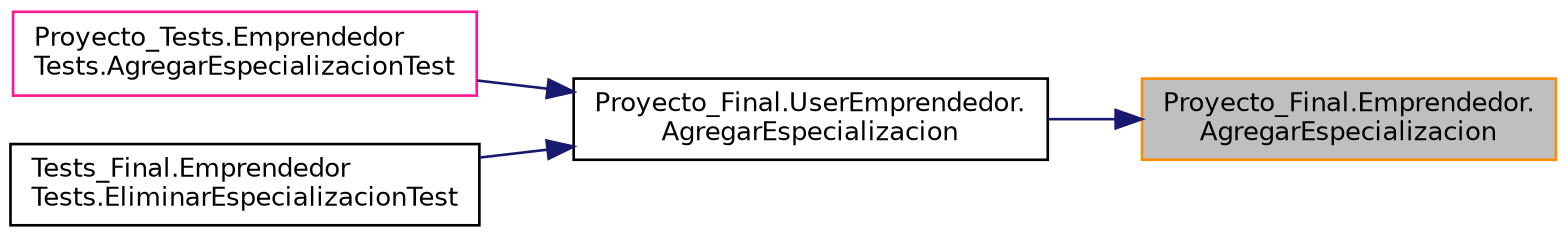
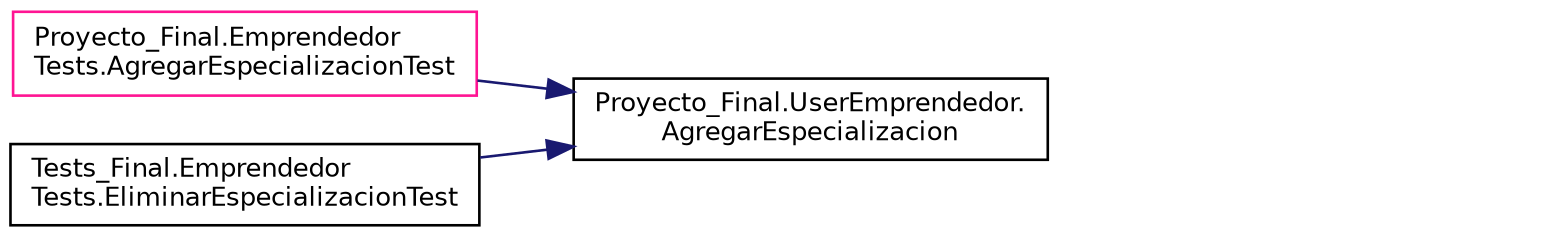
node "Proyecto_Tests.Emprendedor Tests.AgregarEspecializacionTest": label "Proyecto_Tests.Emprendedor Tests.AgregarEspecializacionTest" -> "Proyecto_Final.Emprendedor Tests.AgregarEspecializacionTest"
node "Proyecto_Final.Emprendedor. AgregarEspecializacion": removed
